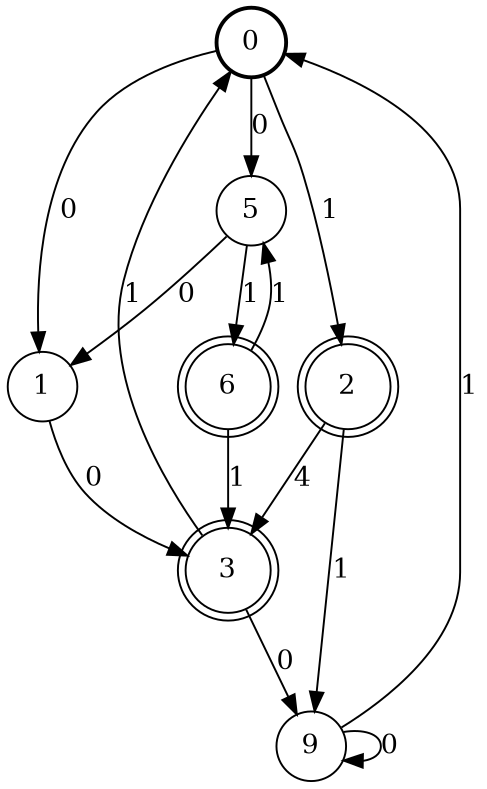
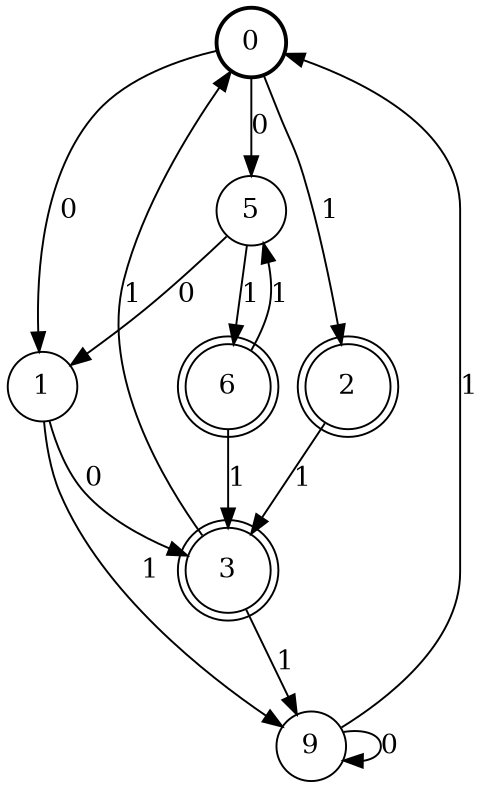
edge "2" -> "3": label "4" -> "1"
edge "2" -> "9": now "1" -> "9"
edge "3" -> "9": label "0" -> "1"
